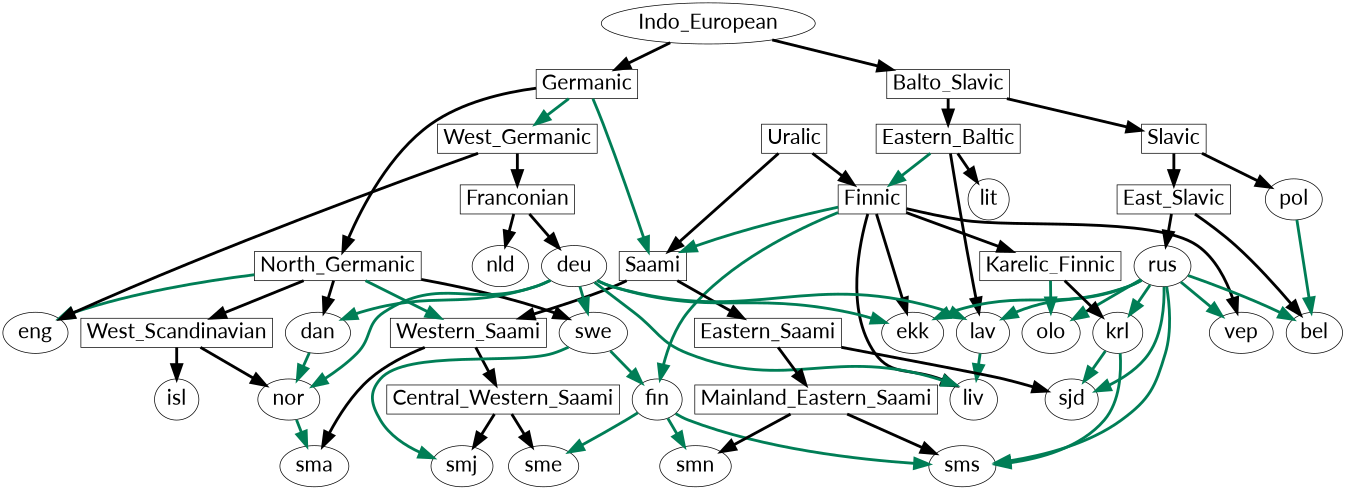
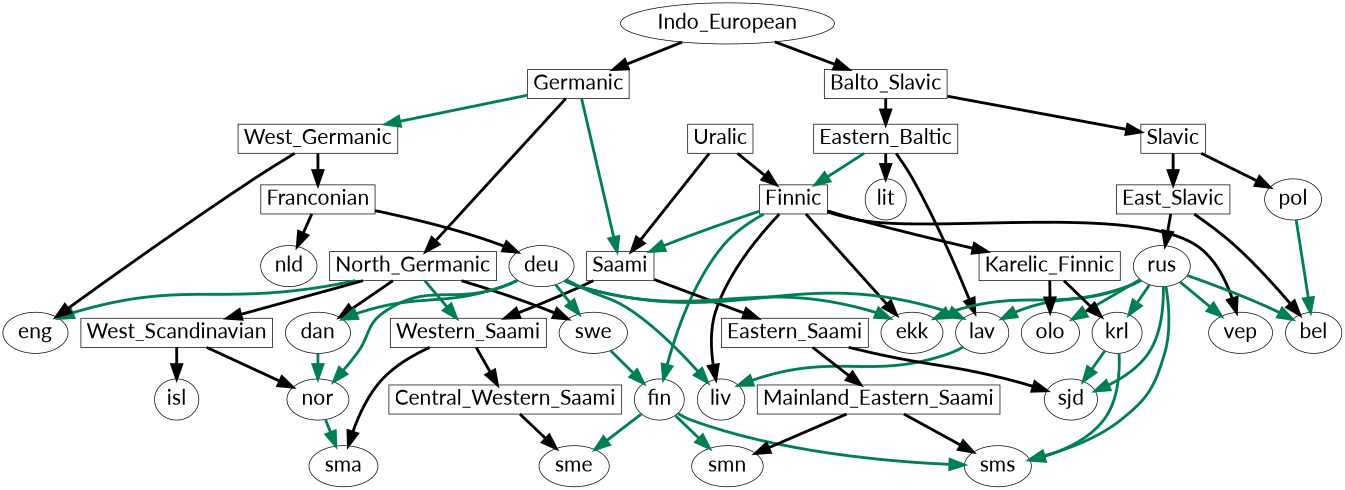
edge "Karelic_Finnic" -> "olo": color #007e56ff -> #000000ff
node "smj": removed
